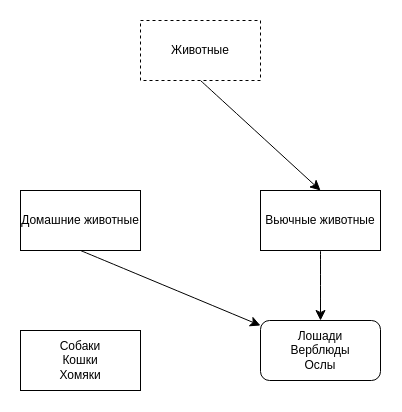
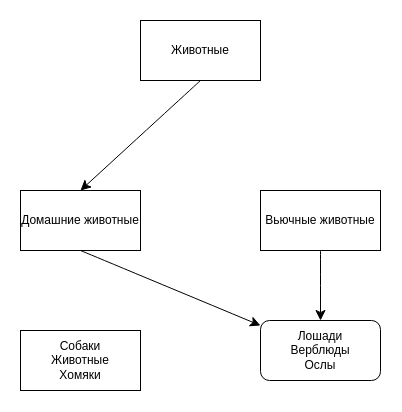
node "Животные": style dashed -> solid
edge "Животные" -> "Домашние животные": added
edge "Животные" -> "Вьючные животные": removed
node "Собаки Кошки Хомяки": label "Собаки Кошки Хомяки" -> "Собаки Животные Хомяки"
